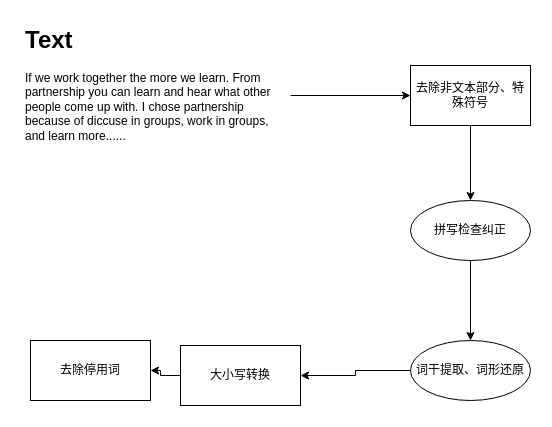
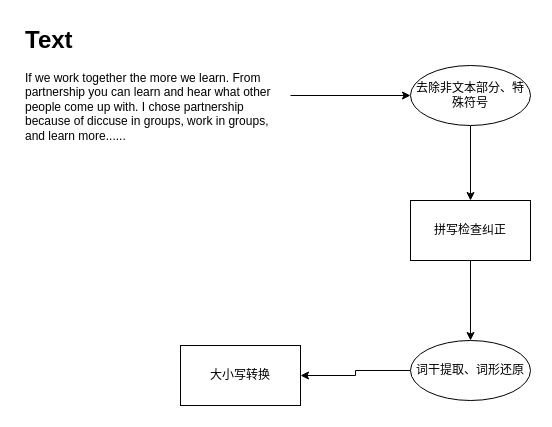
node "去除非文本部分、特殊符号": shape rectangle -> ellipse
node "拼写检查纠正": shape ellipse -> rectangle
node "去除停用词": removed
edge "大小写转换" -> "去除停用词": removed
